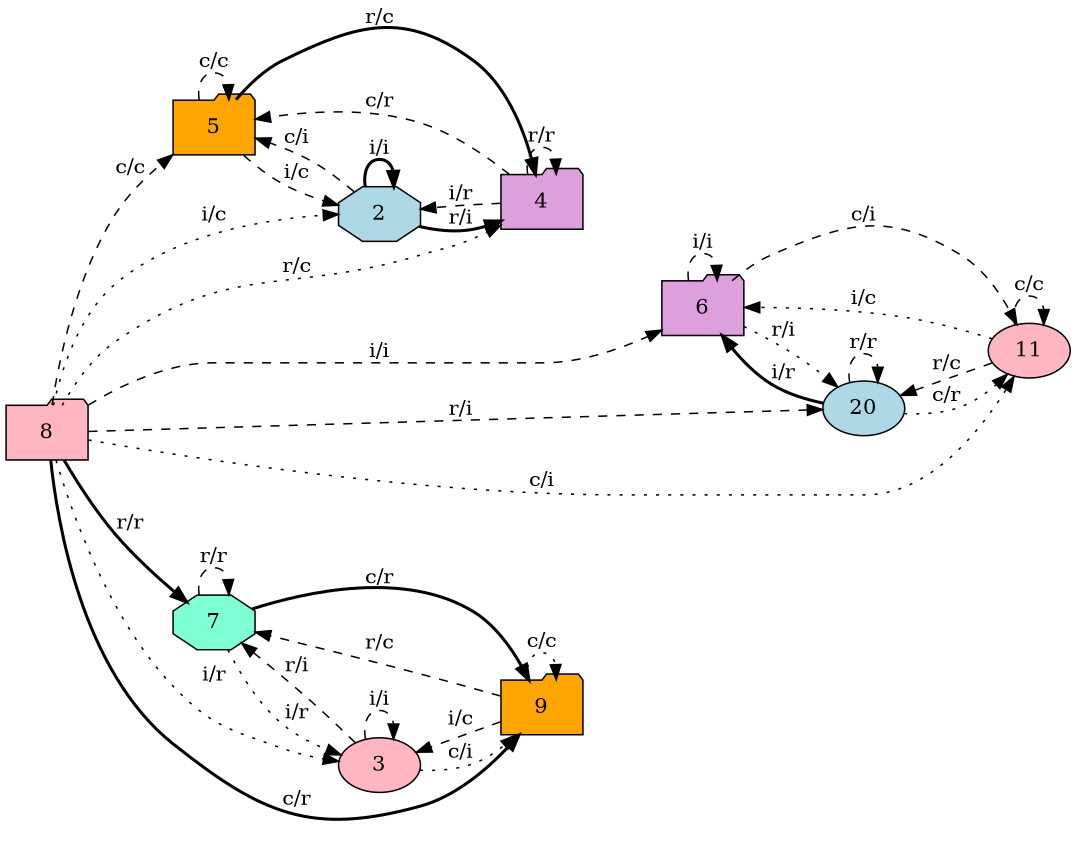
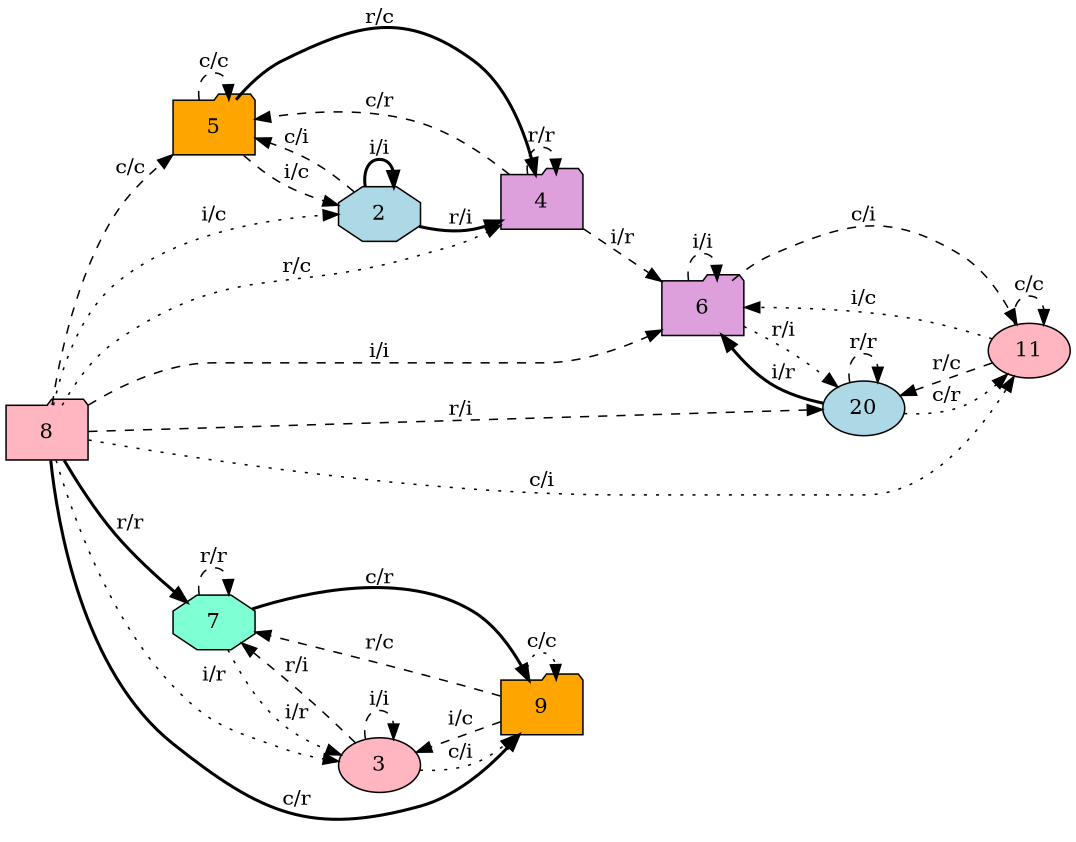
edge "4" -> "2": now "4" -> "6"
